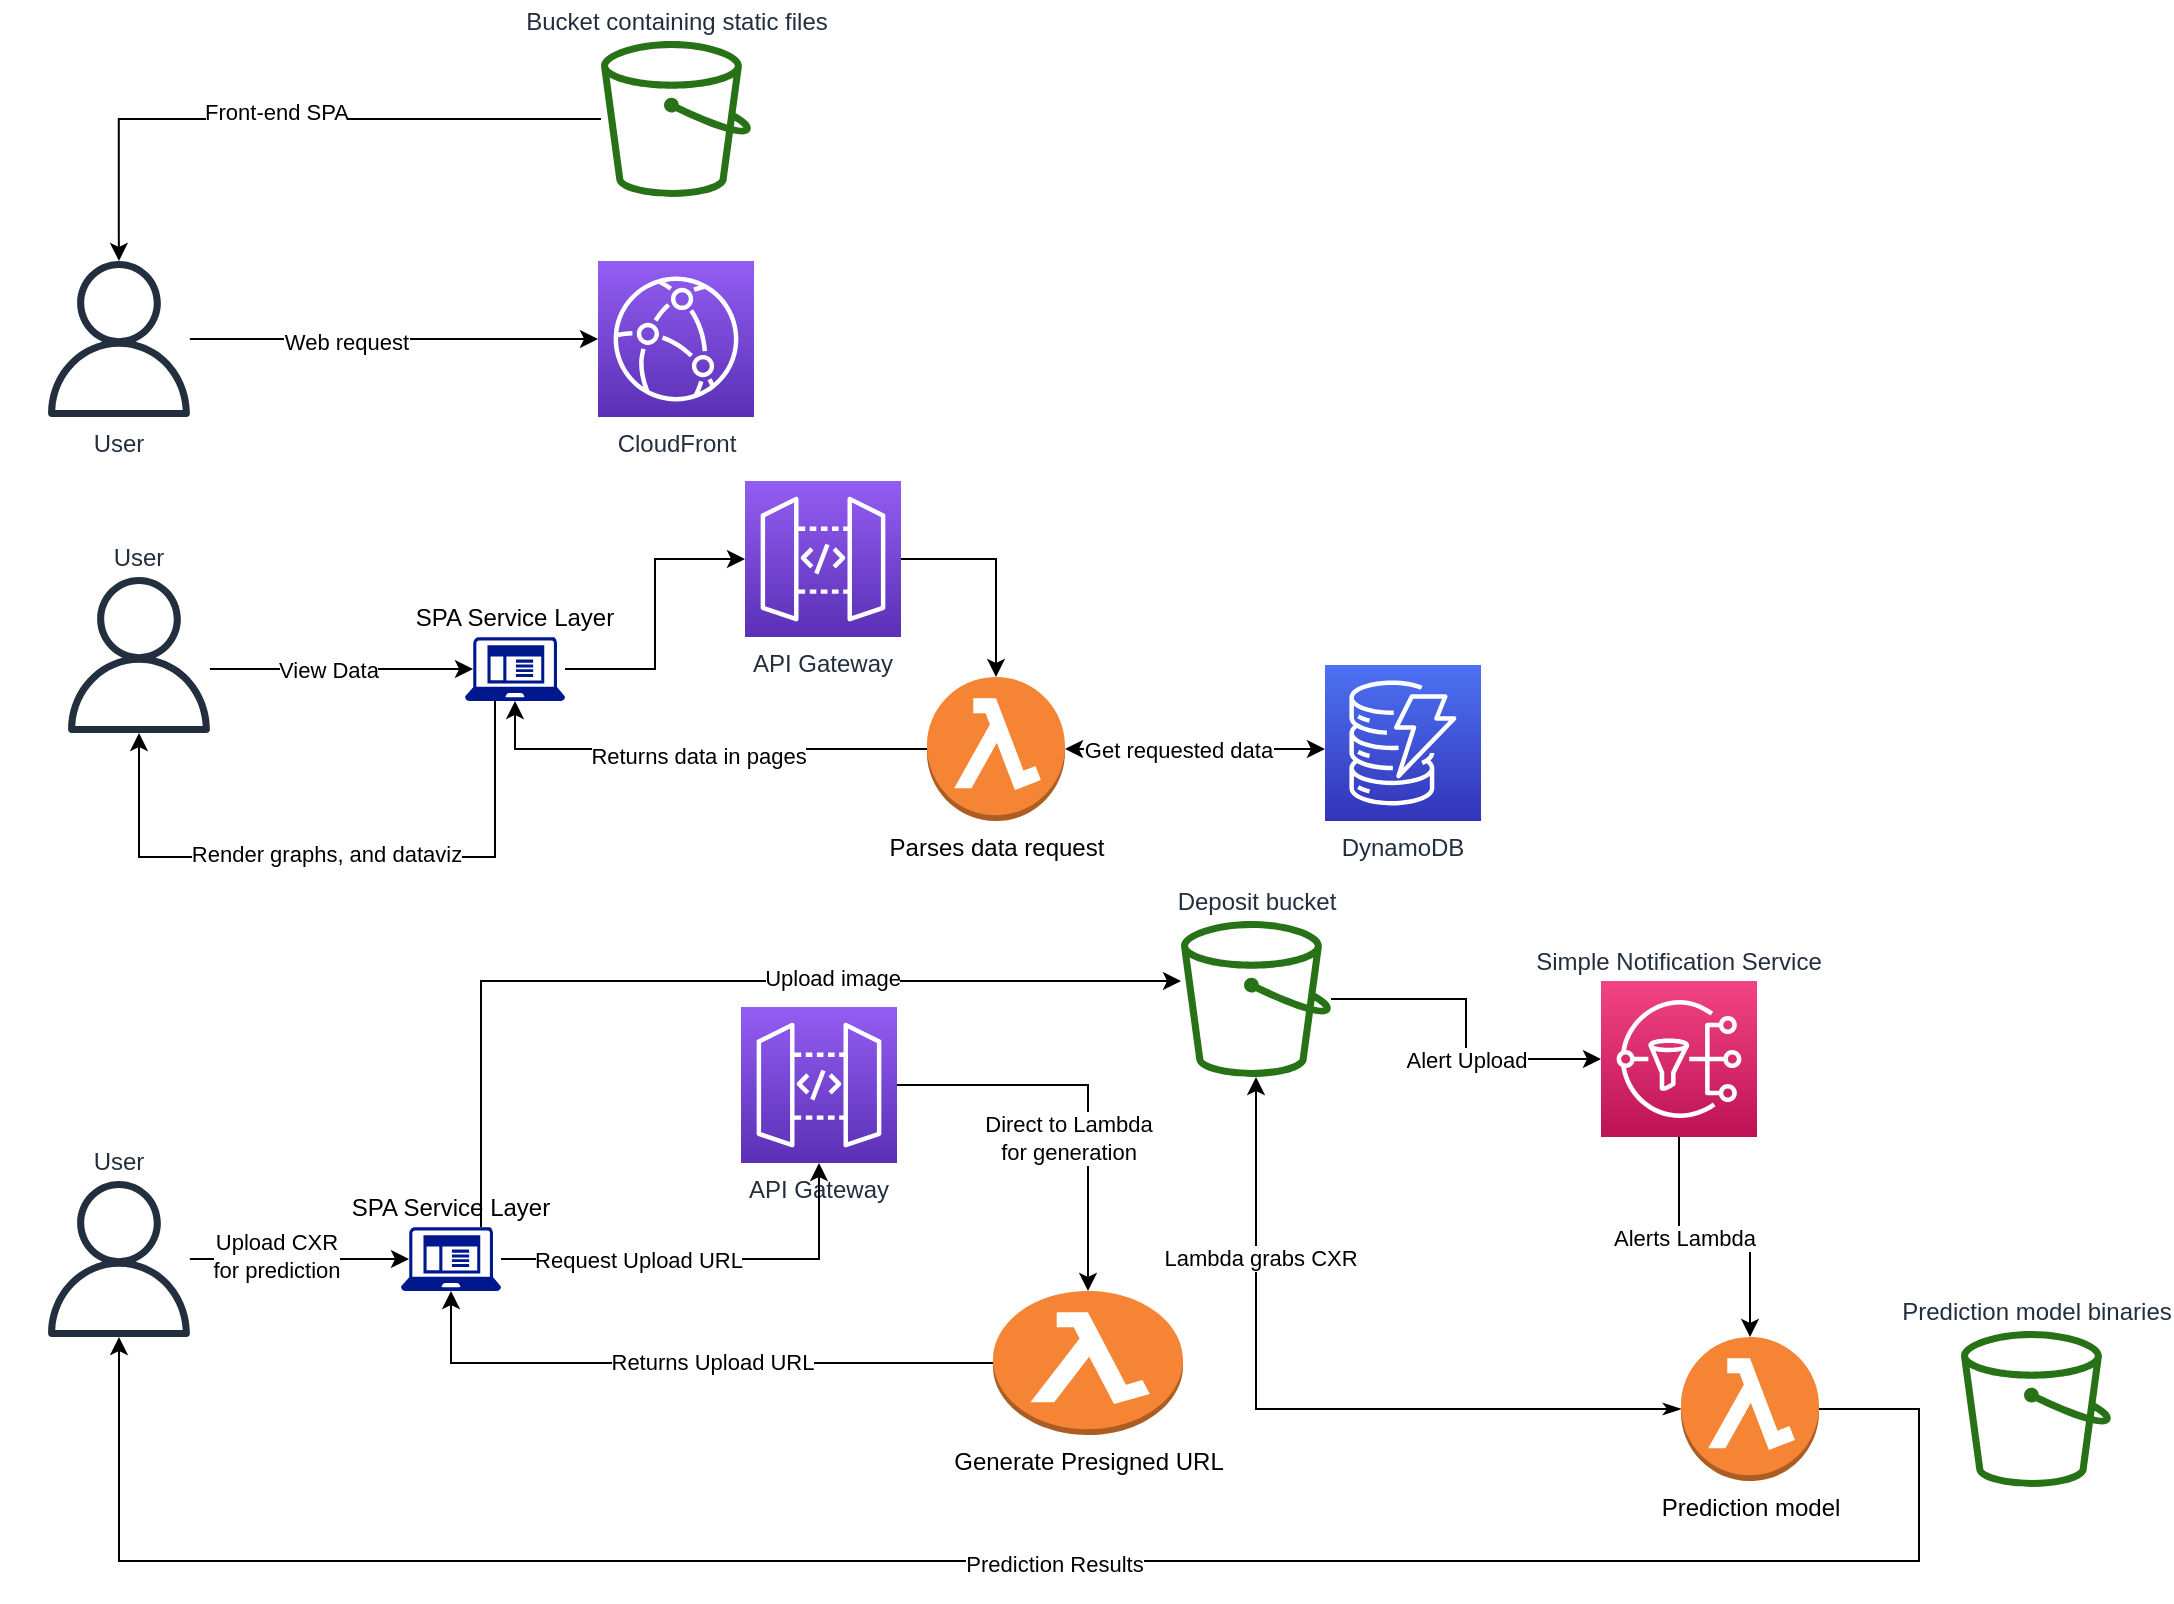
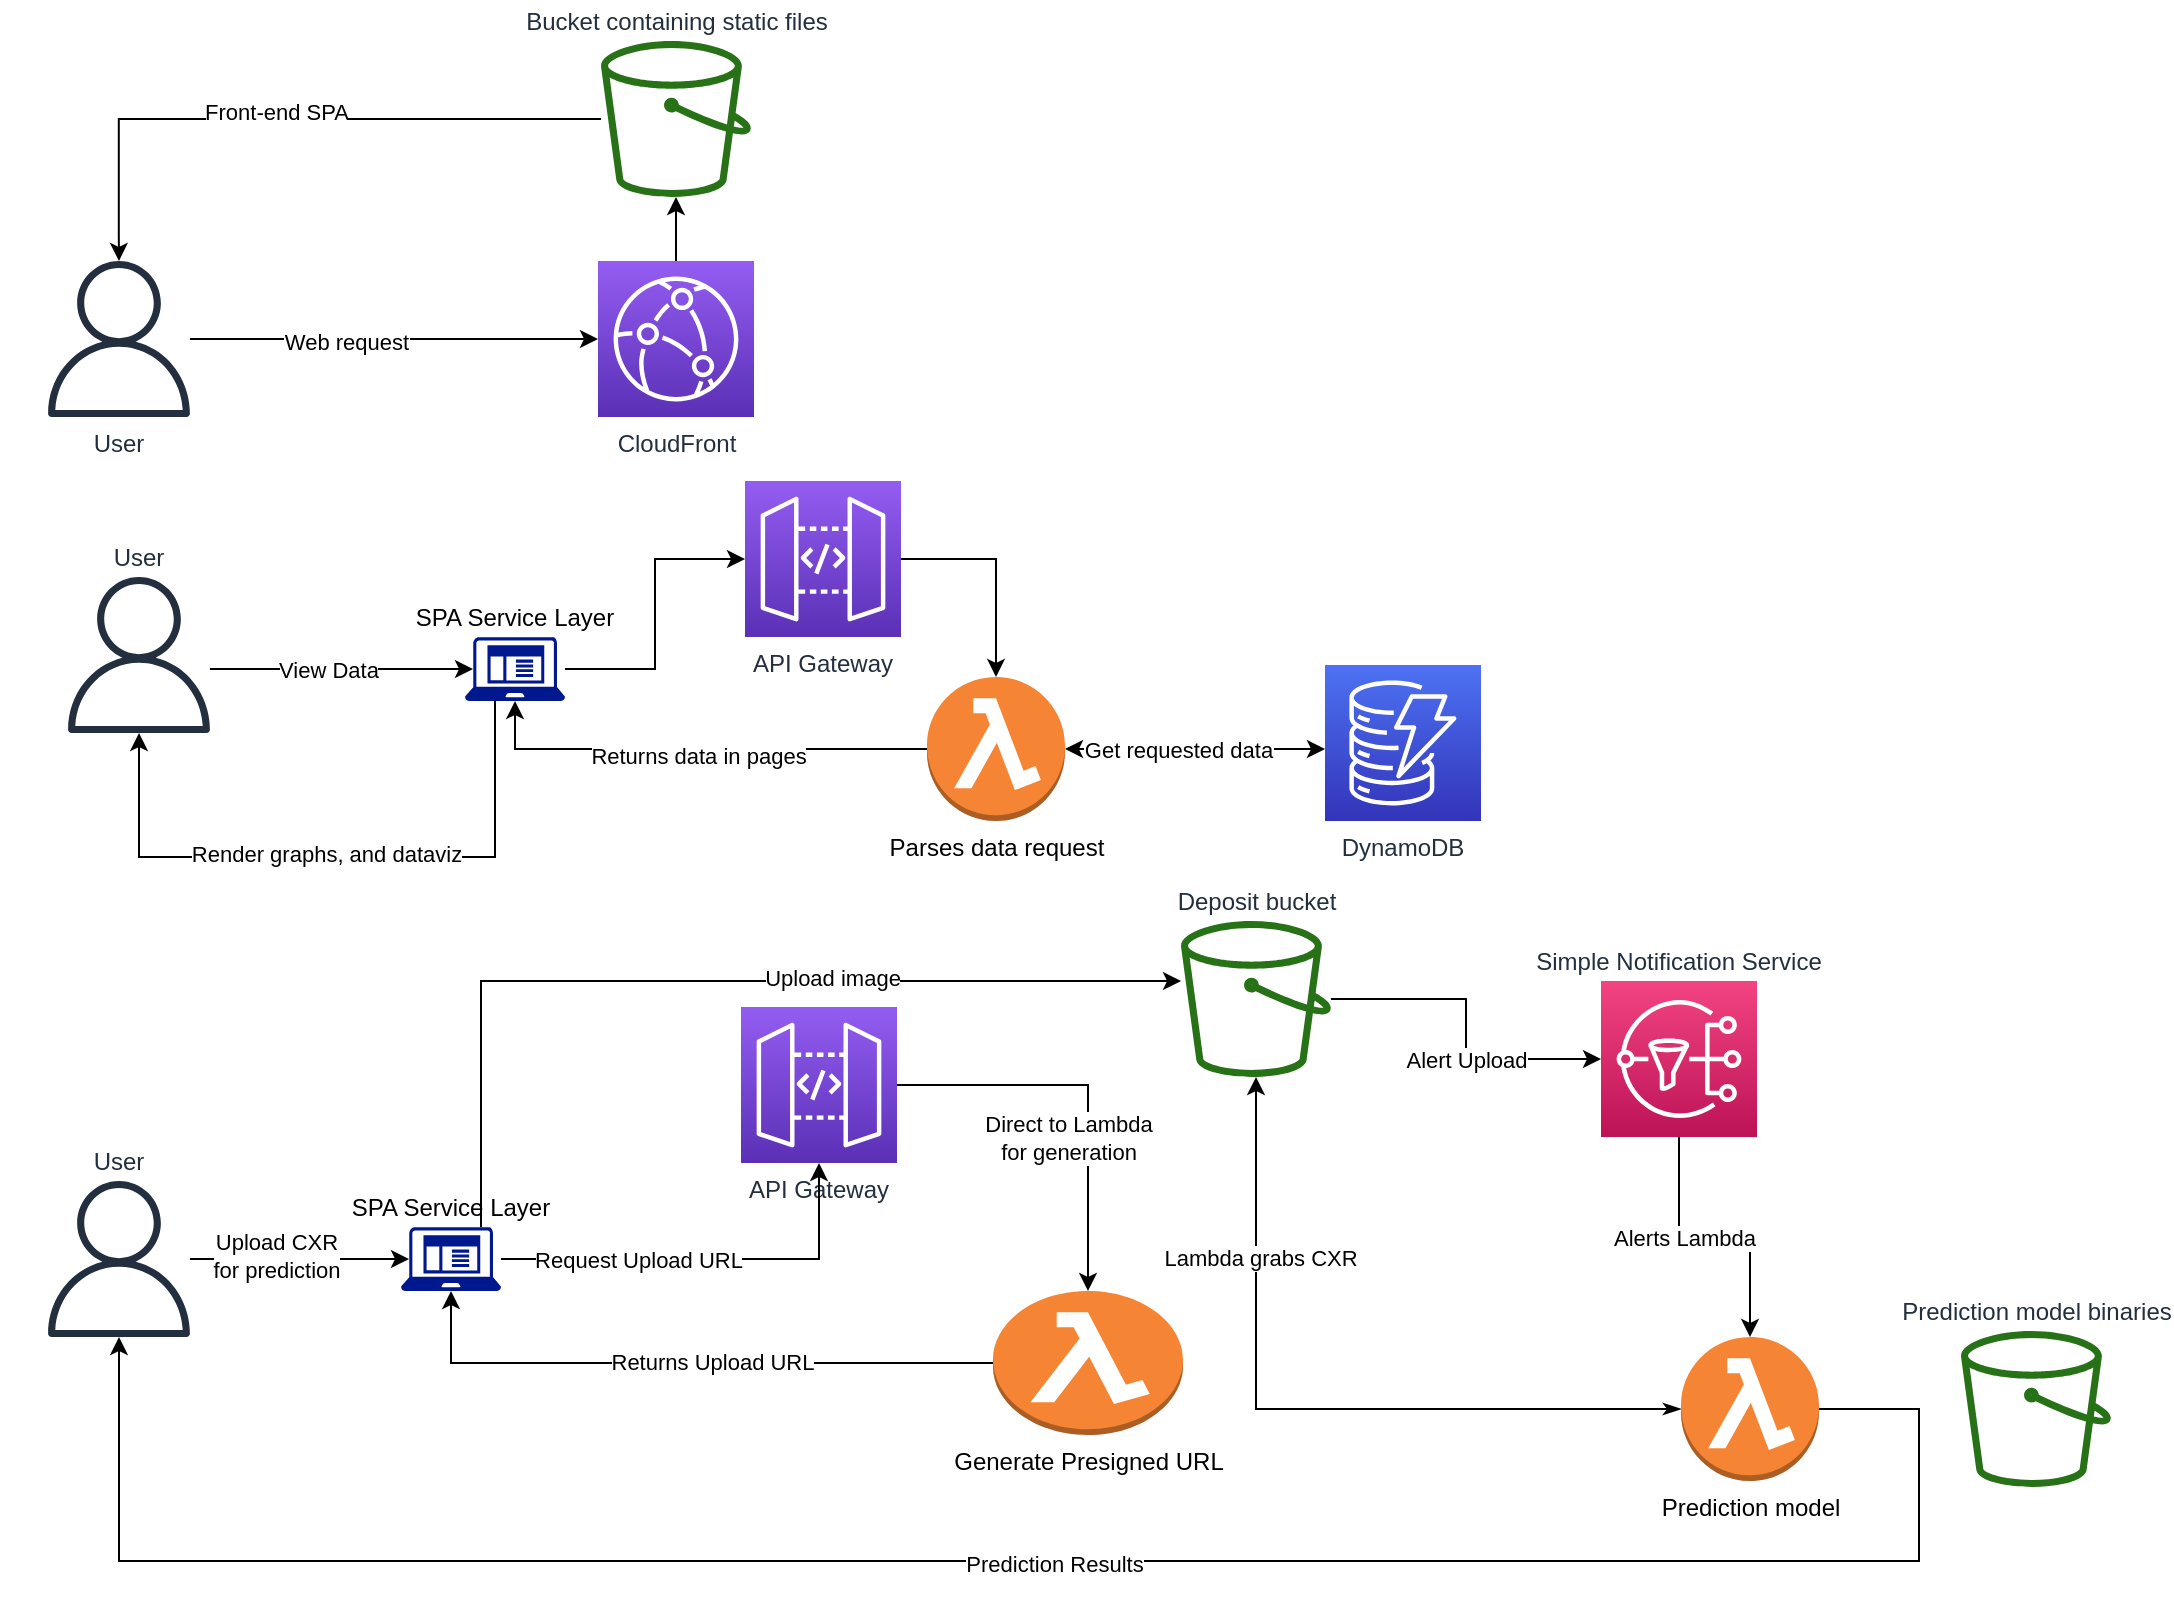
edge "CloudFront" -> "Bucket containing static files": added
